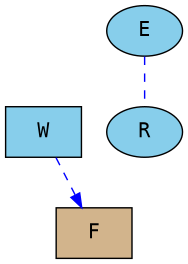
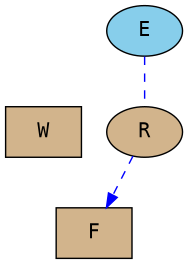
node "W": fillcolor skyblue -> tan
node "R": fillcolor skyblue -> tan
edge "W" -> "F": now "R" -> "F"
